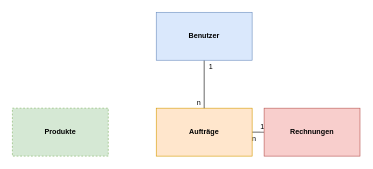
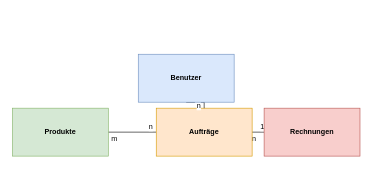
node "Benutzer": moved (204, 36) -> (186, 78)
node "Produkte": style dashed -> solid
edge "Produkte" -- "Aufträge": added, labels "m", "n"
